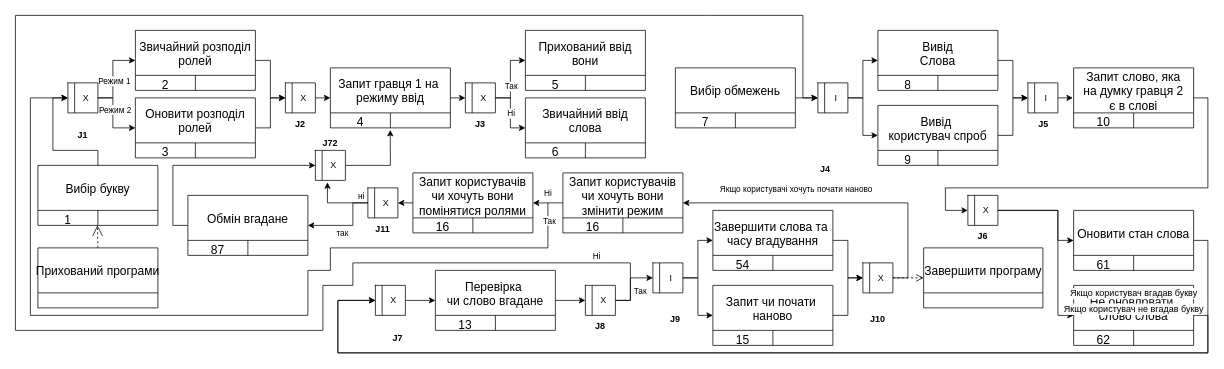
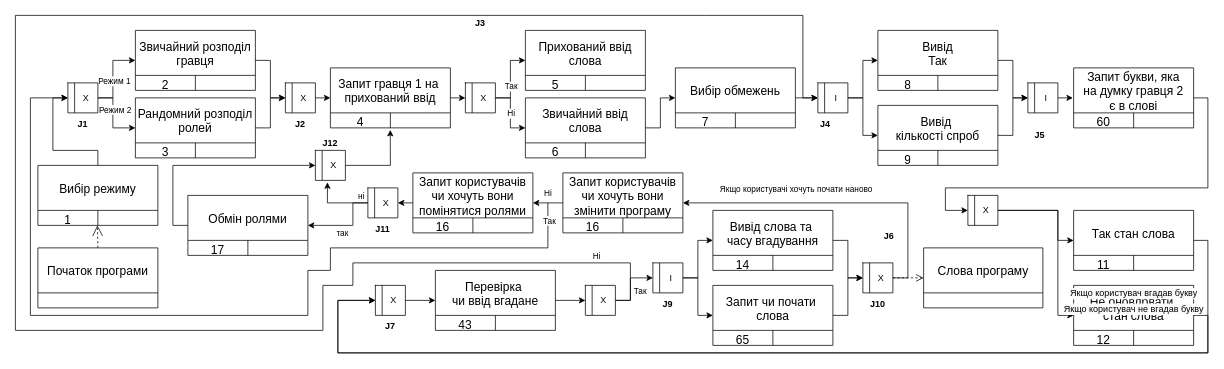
node "Звичайний розподіл ролей": label "Звичайний розподіл ролей" -> "Звичайний розподіл гравця"
node "Прихований ввід вони": label "Прихований ввід вони" -> "Прихований ввід слова"
node "Вивід Слова": label "Вивід Слова" -> "Вивід Так"
node "Запит слово, яка на думку гравця 2 є в слові": label "Запит слово, яка на думку гравця 2 є в слові" -> "Запит букви, яка на думку гравця 2 є в слові"
node "Запит гравця 1 на режиму ввід": label "Запит гравця 1 на режиму ввід" -> "Запит гравця 1 на прихований ввід"
edge "Звичайний ввід слова" -> "Вибір обмежень": added
node "Оновити розподіл ролей": label "Оновити розподіл ролей" -> "Рандомний розподіл ролей"
node "10": label "10" -> "60"
node "Вивід користувач спроб": label "Вивід користувач спроб" -> "Вивід кількості спроб"
node "J3": moved (480, 124) -> (480, 23)
node "J5": moved (1044, 124) -> (1040, 135)
node "J1": moved (83, 135) -> (83, 124)
node "J72": label "J72" -> "J12"
node "J4": moved (825, 169) -> (825, 124)
node "Запит користувачів чи хочуть вони змінити режим": label "Запит користувачів чи хочуть вони змінити режим" -> "Запит користувачів чи хочуть вони змінити програму"
node "Вибір букву": label "Вибір букву" -> "Вибір режиму"
node "Обмін вгадане": label "Обмін вгадане" -> "Обмін ролями"
node "Завершити слова та часу вгадування": label "Завершити слова та часу вгадування" -> "Вивід слова та часу вгадування"
node "Оновити стан слова": label "Оновити стан слова" -> "Так стан слова"
node "J6": moved (983, 237) -> (889, 237)
node "87": label "87" -> "17"
node "54": label "54" -> "14"
node "61": label "61" -> "11"
node "Прихований програми": label "Прихований програми" -> "Початок програми"
node "Завершити програму": label "Завершити програму" -> "Слова програму"
node "Перевірка чи слово вгадане": label "Перевірка чи слово вгадане" -> "Перевірка чи ввід вгадане"
node "Запит чи почати наново": label "Запит чи почати наново" -> "Запит чи почати слова"
node "Не оновлбвати слово слова": label "Не оновлбвати слово слова" -> "Не оновлбвати стан слова"
node "J9": moved (675, 319) -> (668, 304)
node "J10": moved (878, 319) -> (878, 304)
node "13": label "13" -> "43"
node "J8": removed
node "J7": moved (398, 338) -> (390, 327)
node "15": label "15" -> "65"
node "62": label "62" -> "12"
